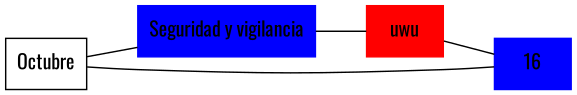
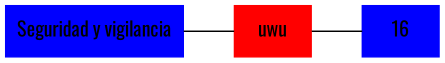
node "Octubre": removed
